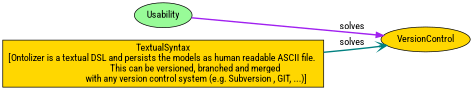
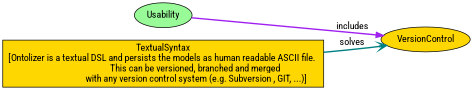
edge "Usability" -> "VersionControl": label "solves" -> "includes"
